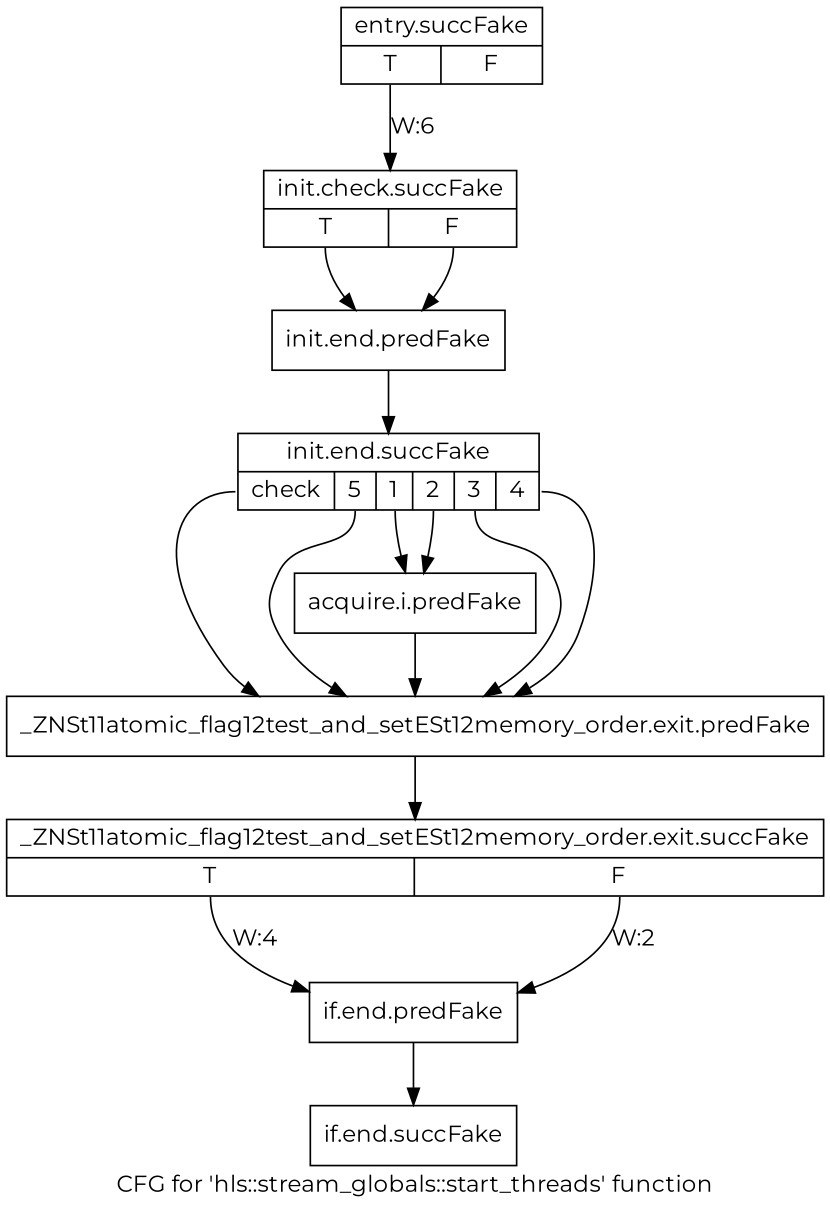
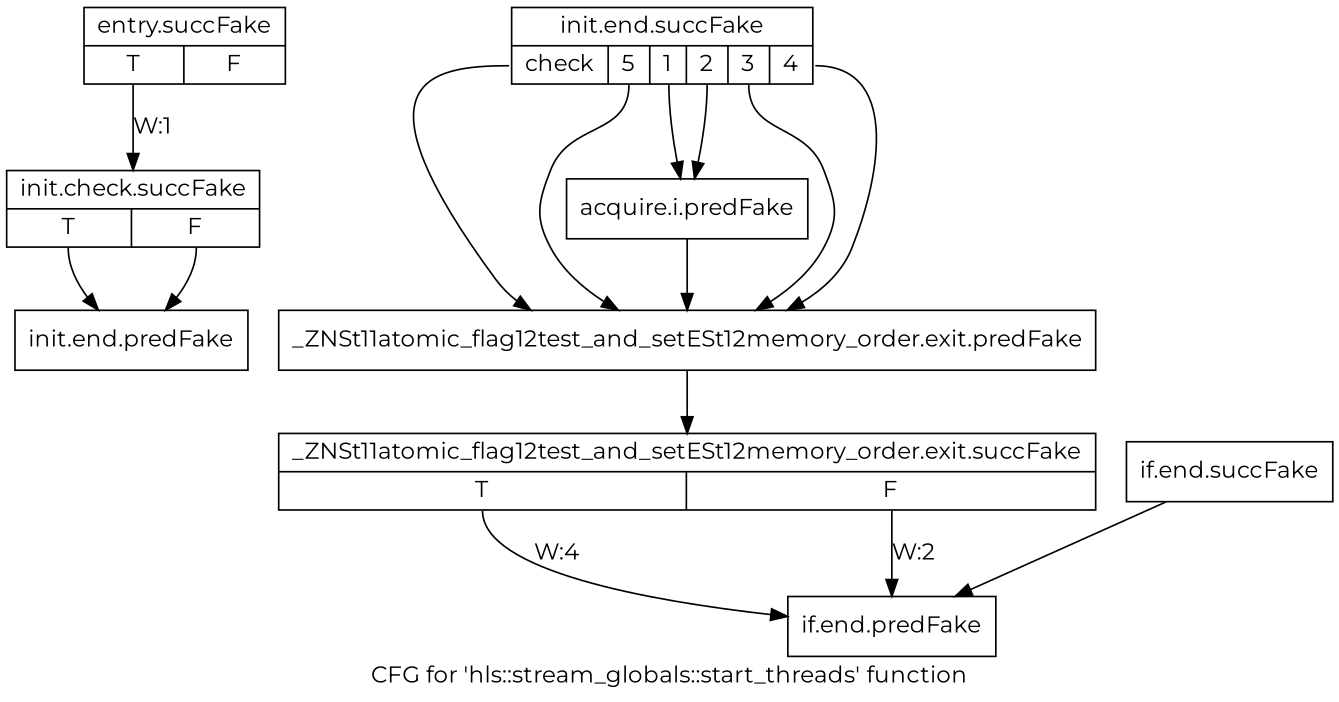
edge "entry.succFake" -> "init.check.succFake": label "W:6" -> "W:1"
edge "init.end.predFake" -> "init.end.succFake": removed
edge "if.end.predFake" -> "if.end.succFake": reversed
